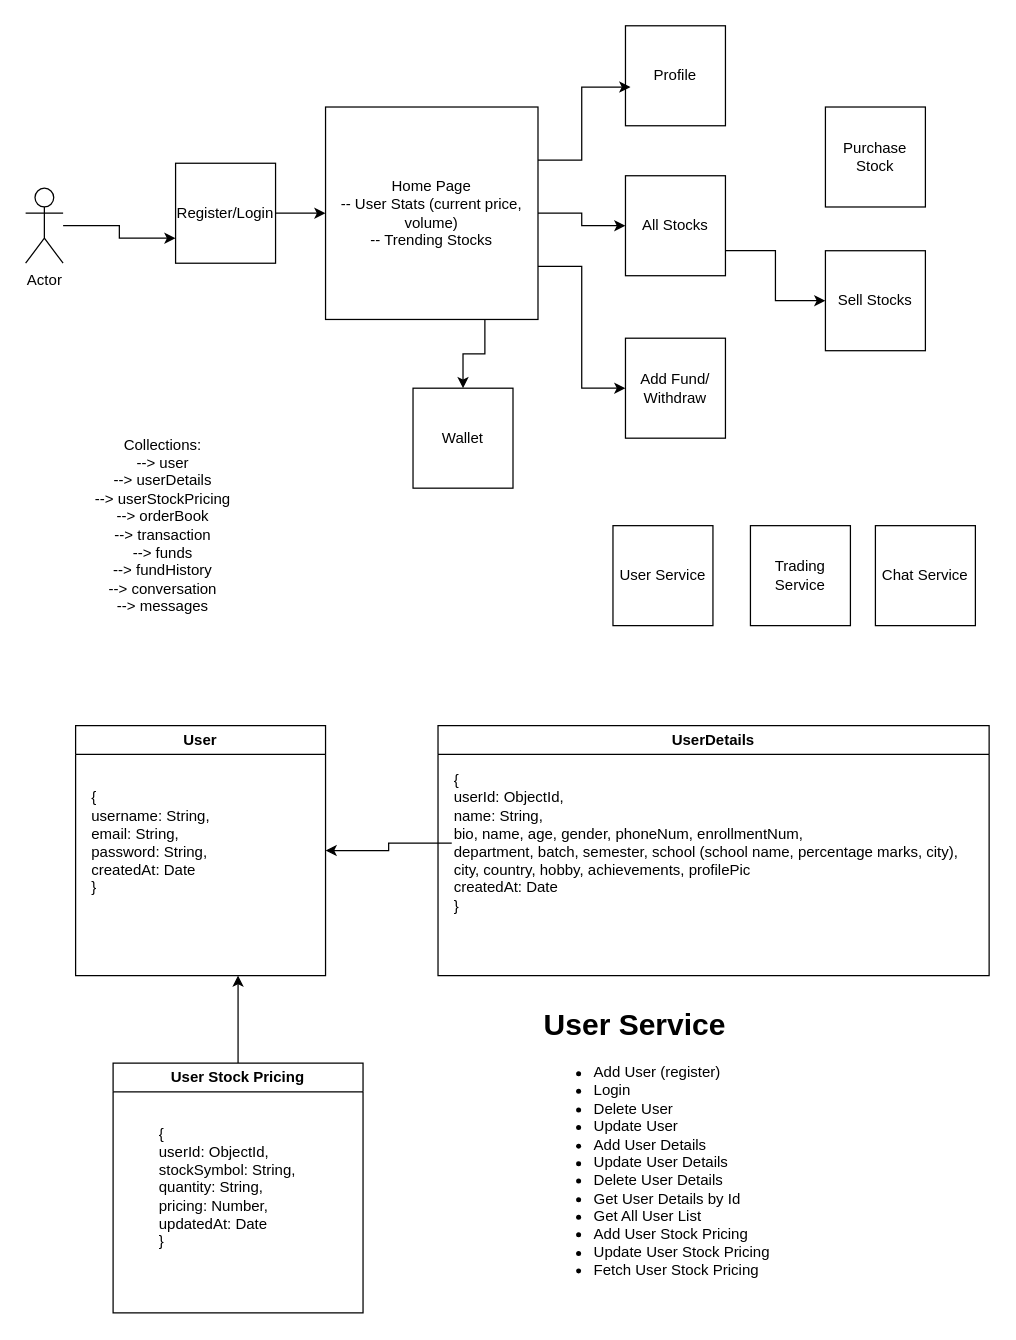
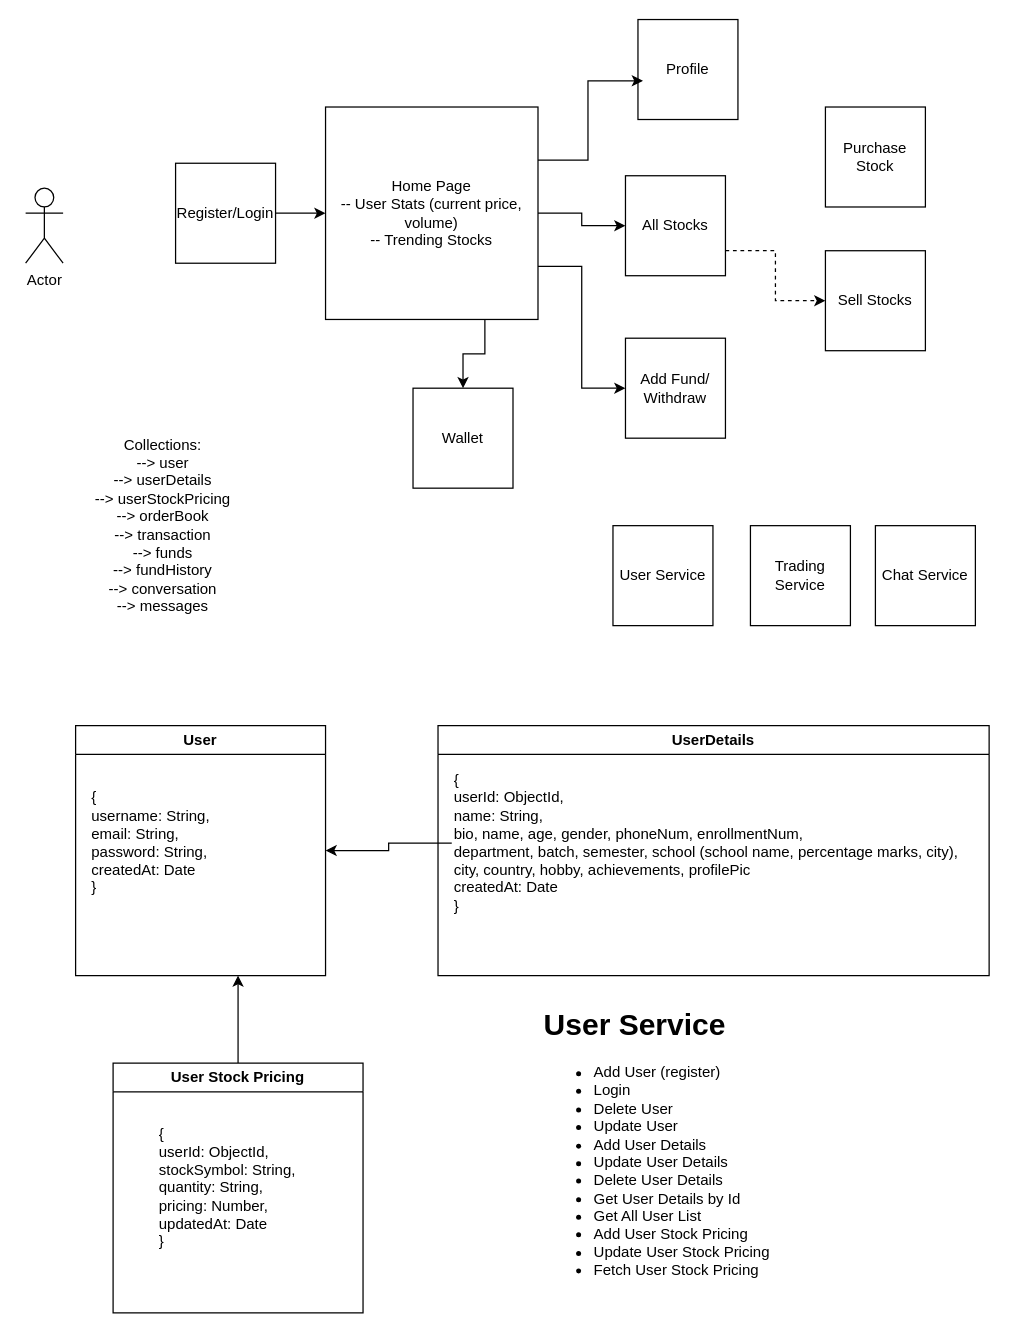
node "Profile": moved (676, 76) -> (688, 69)
edge "Actor" -> "Register/Login": removed
edge "All Stocks" -> "Sell Stocks": style solid -> dashed
